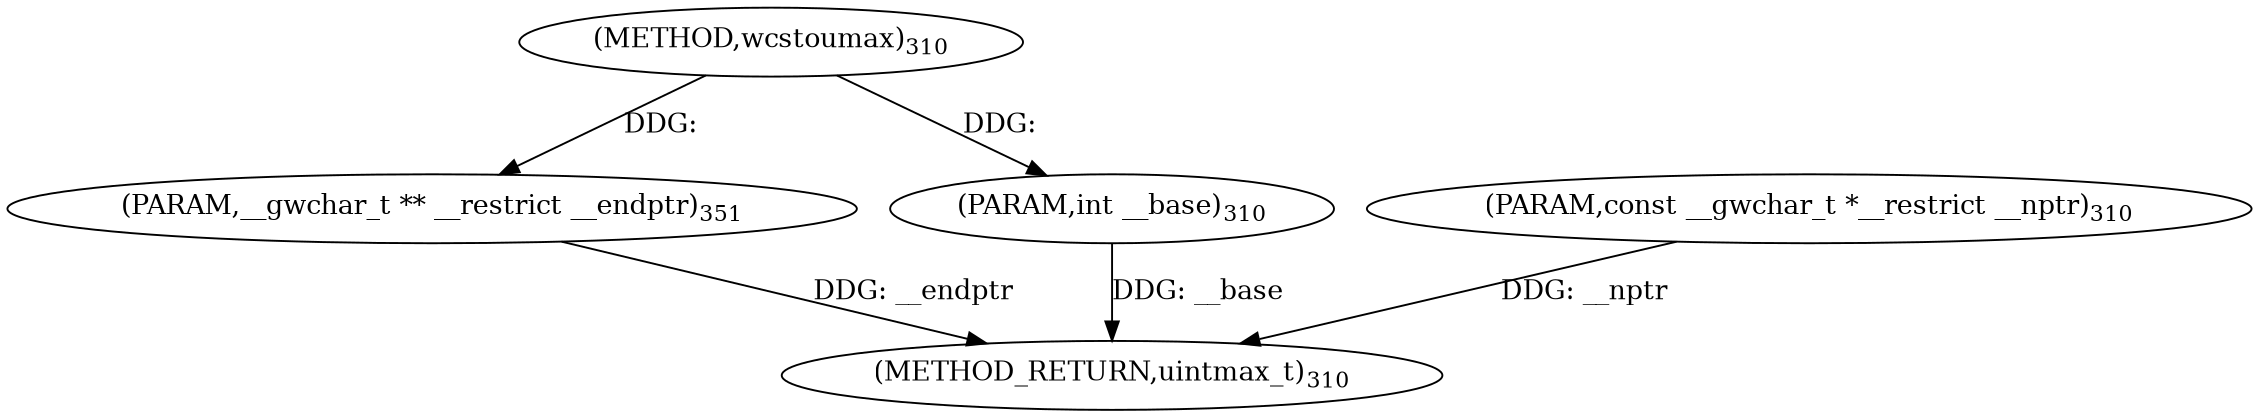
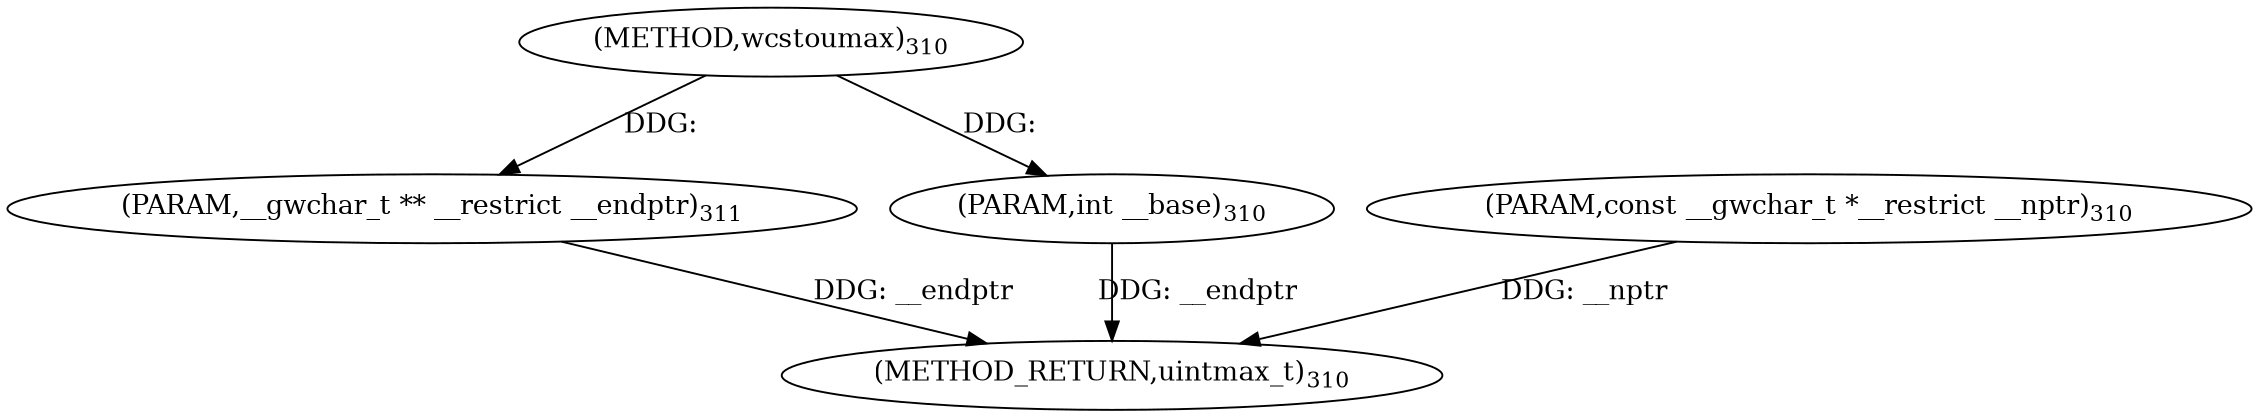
node "(PARAM,__gwchar_t ** __restrict __endptr)": text "351" -> "311"
edge "(PARAM,int __base)" -> "(METHOD_RETURN,uintmax_t)": label "DDG: __base" -> "DDG: __endptr"
